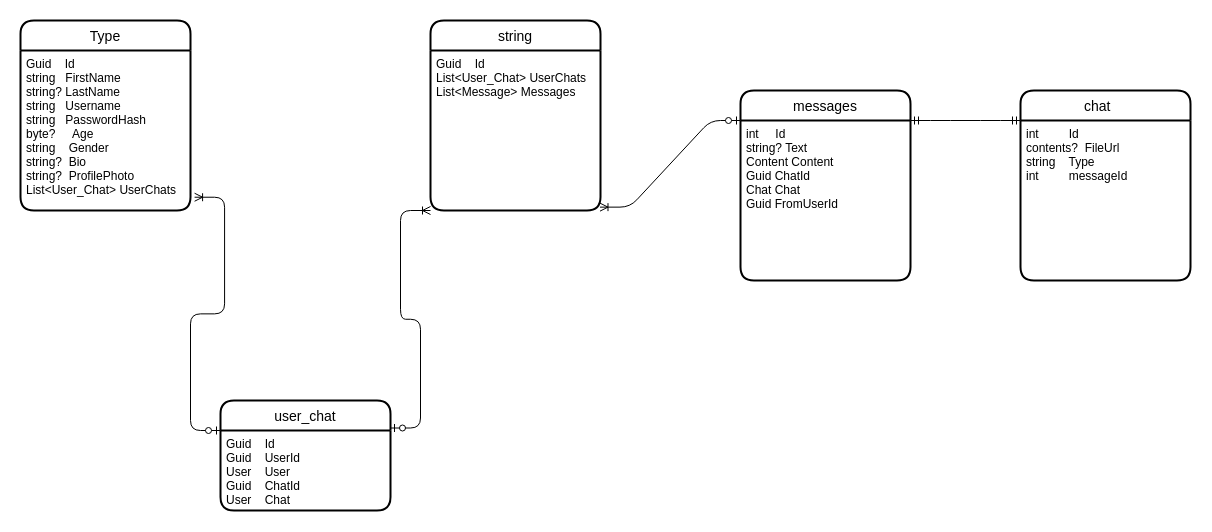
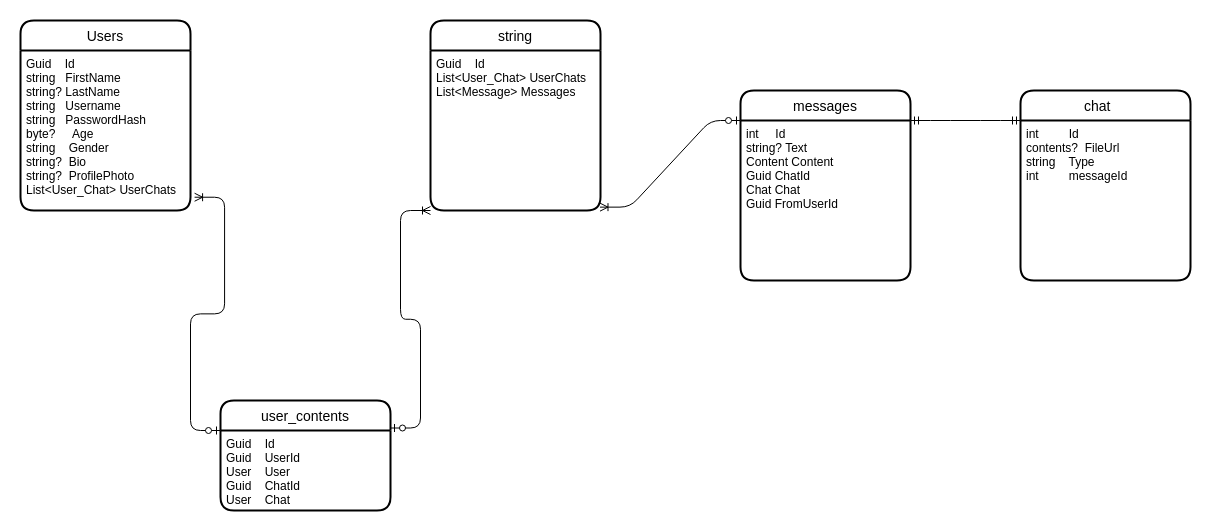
node "Type": label "Type" -> "Users"
node "user_chat": label "user_chat" -> "user_contents"
